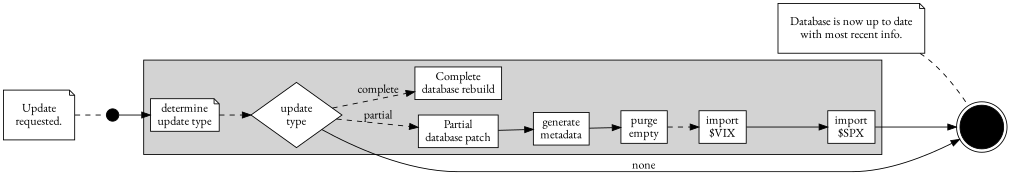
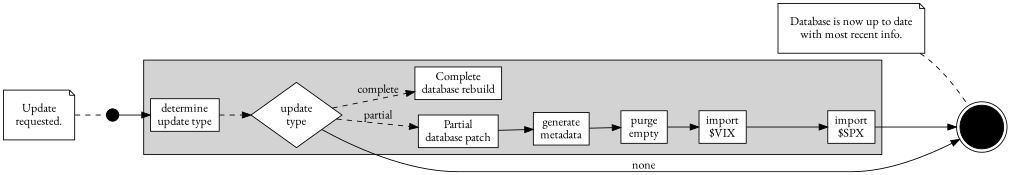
node "determine update type": shape note -> box
edge "purge empty" -> "import $VIX": style dashed -> solid
